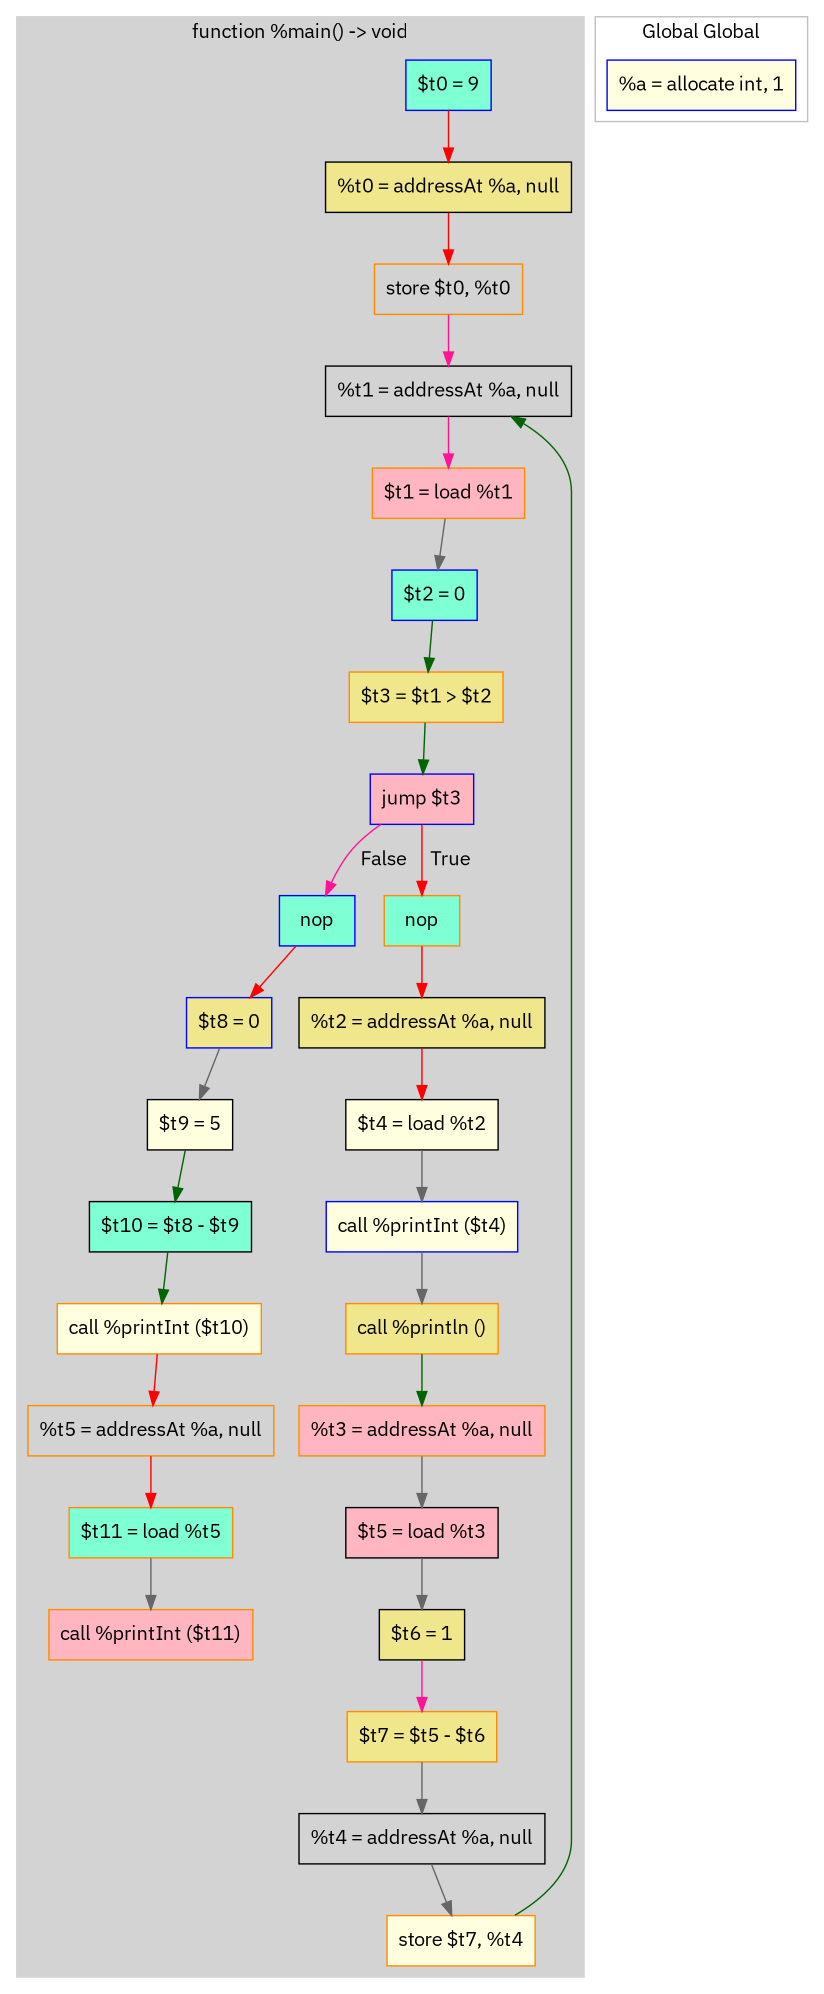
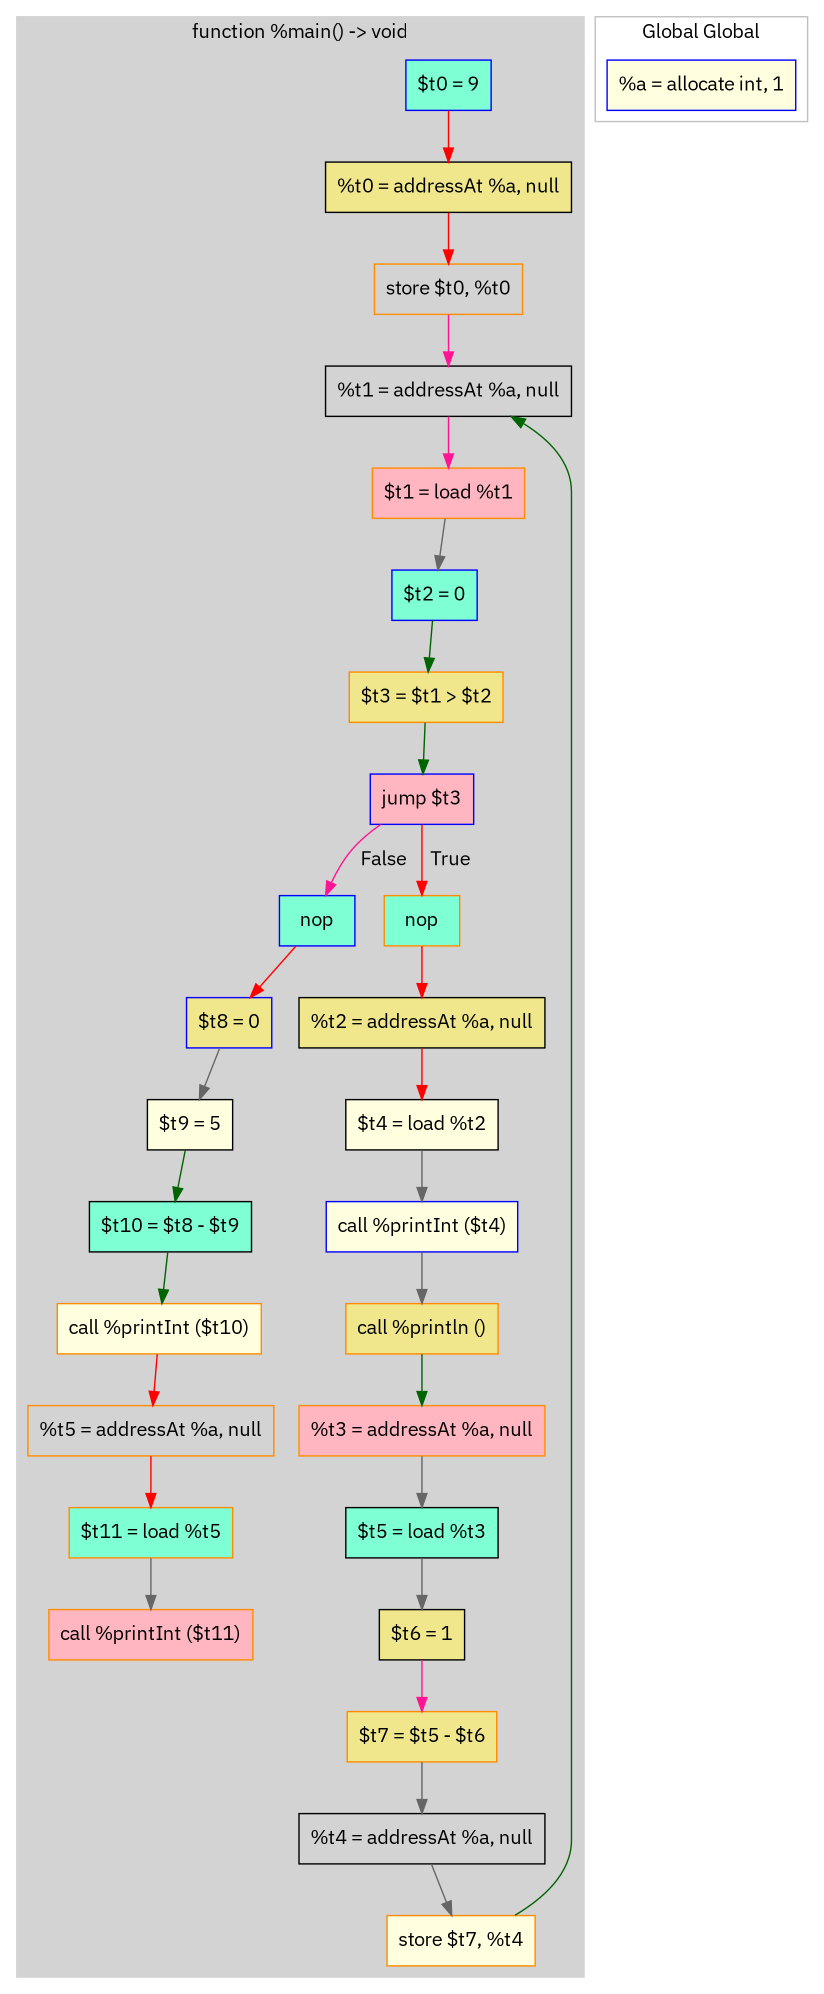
node "$t5 = load %t3": fillcolor lightpink -> aquamarine
